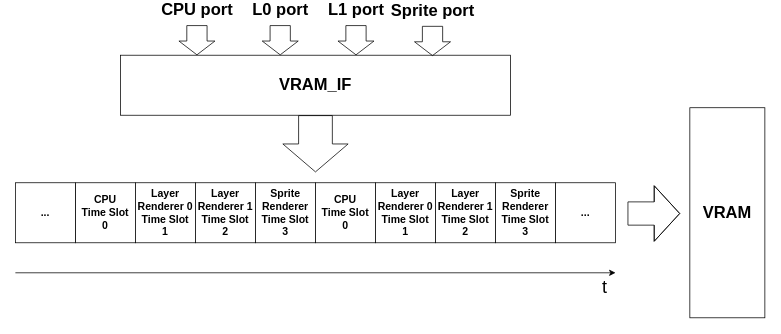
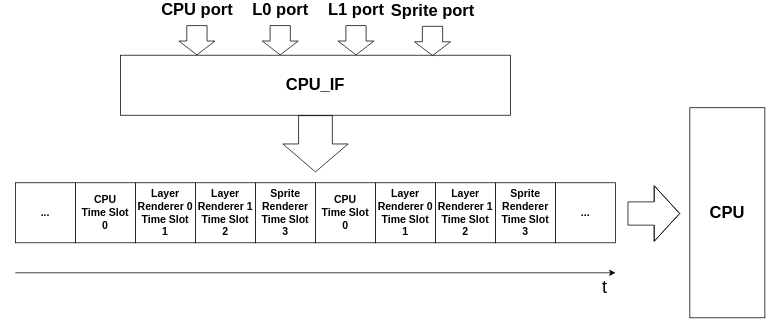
node "VRAM_IF": label "VRAM_IF" -> "CPU_IF"
node "VRAM": label "VRAM" -> "CPU"
